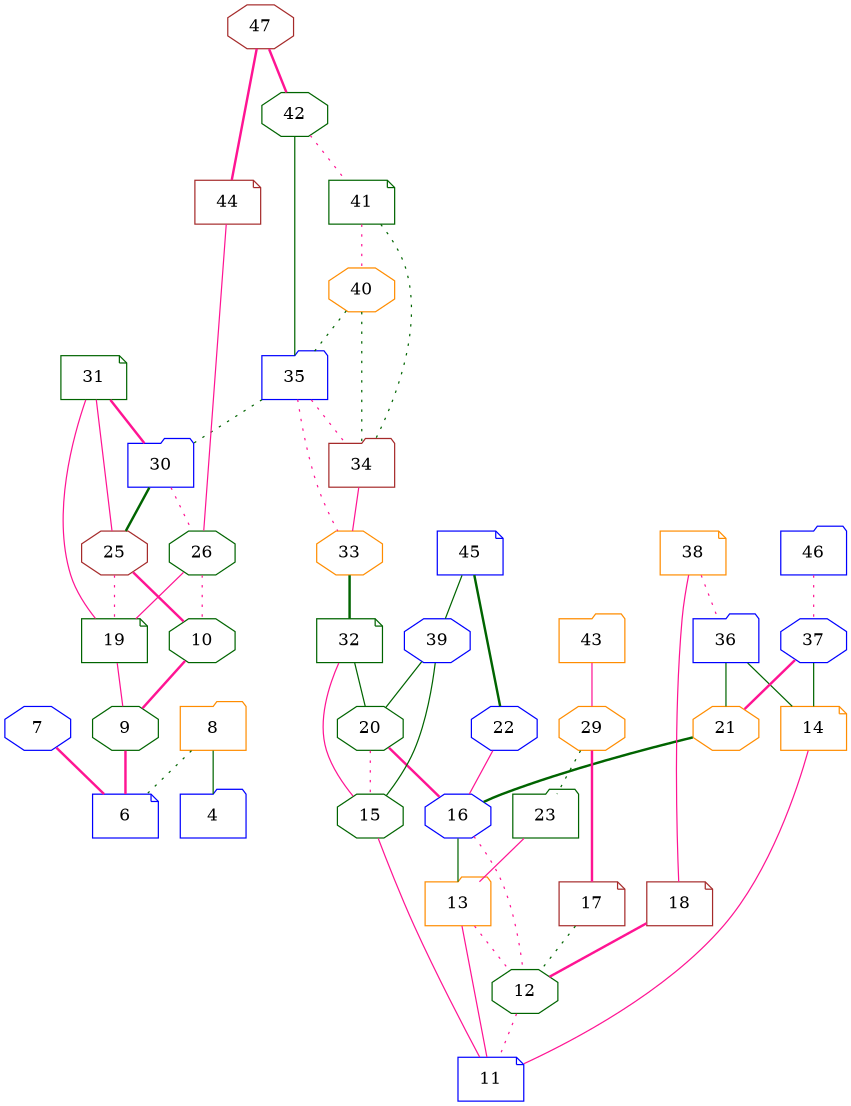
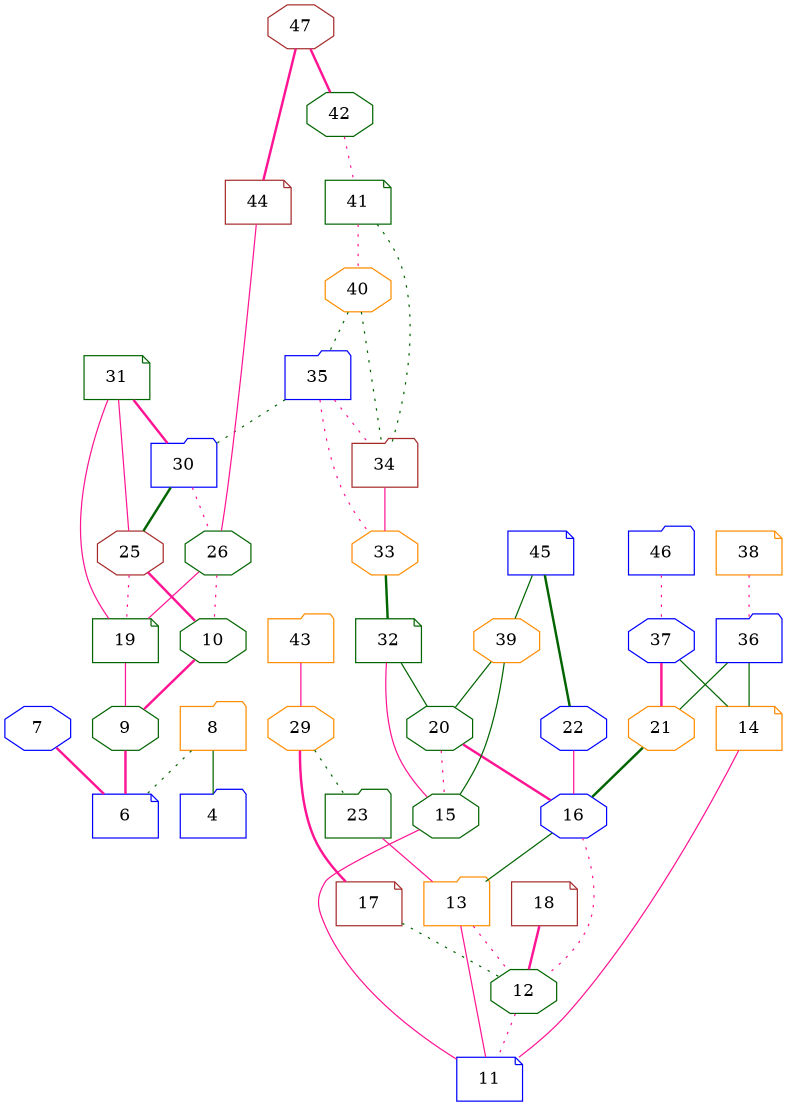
edge "42" -- "35": removed
node "39": color blue -> darkorange
edge "38" -- "18": removed
